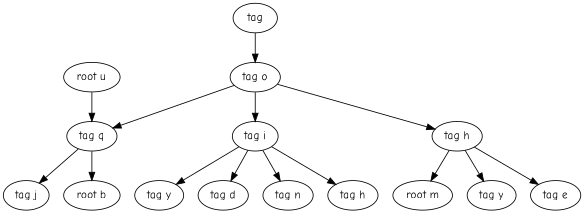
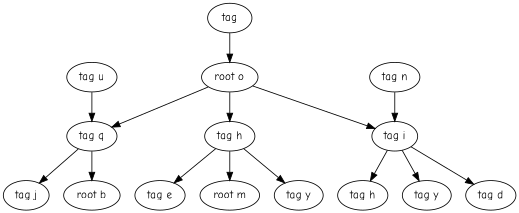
node "root u": label "root u" -> "tag u"
node "tag o": label "tag o" -> "root o"
edge "tag i" -> "tag n": reversed
